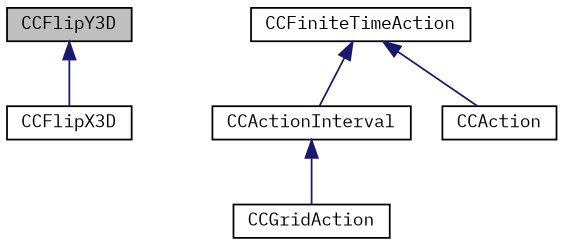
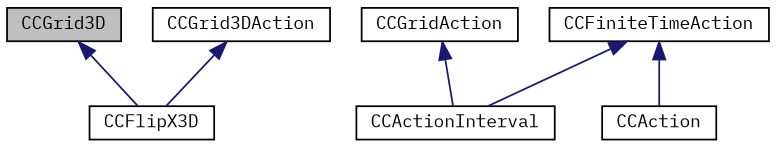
node "CCFlipY3D": label "CCFlipY3D" -> "CCGrid3D"
node "CCGrid3DAction": added
edge "CCGridAction" -> "CCActionInterval": reversed
